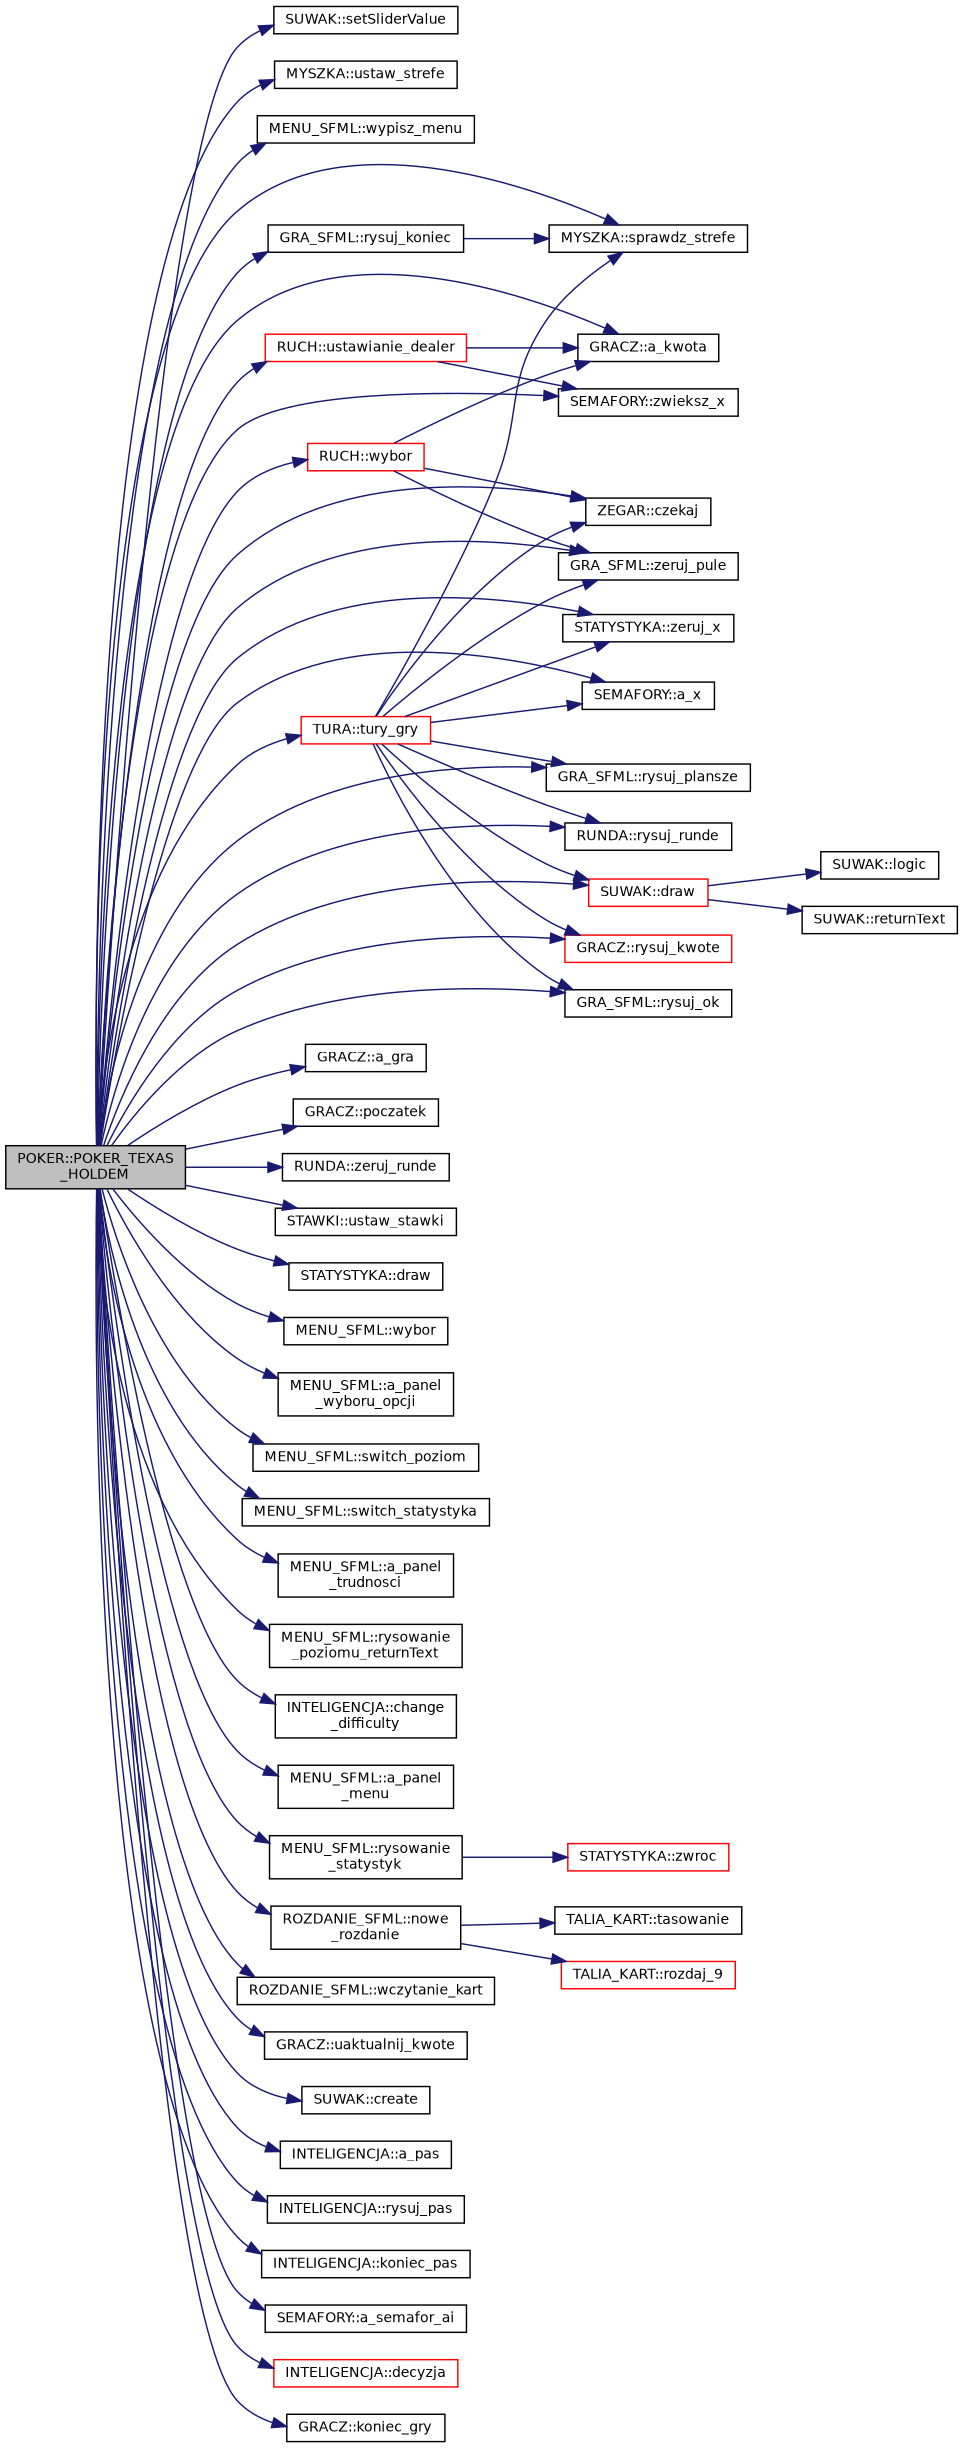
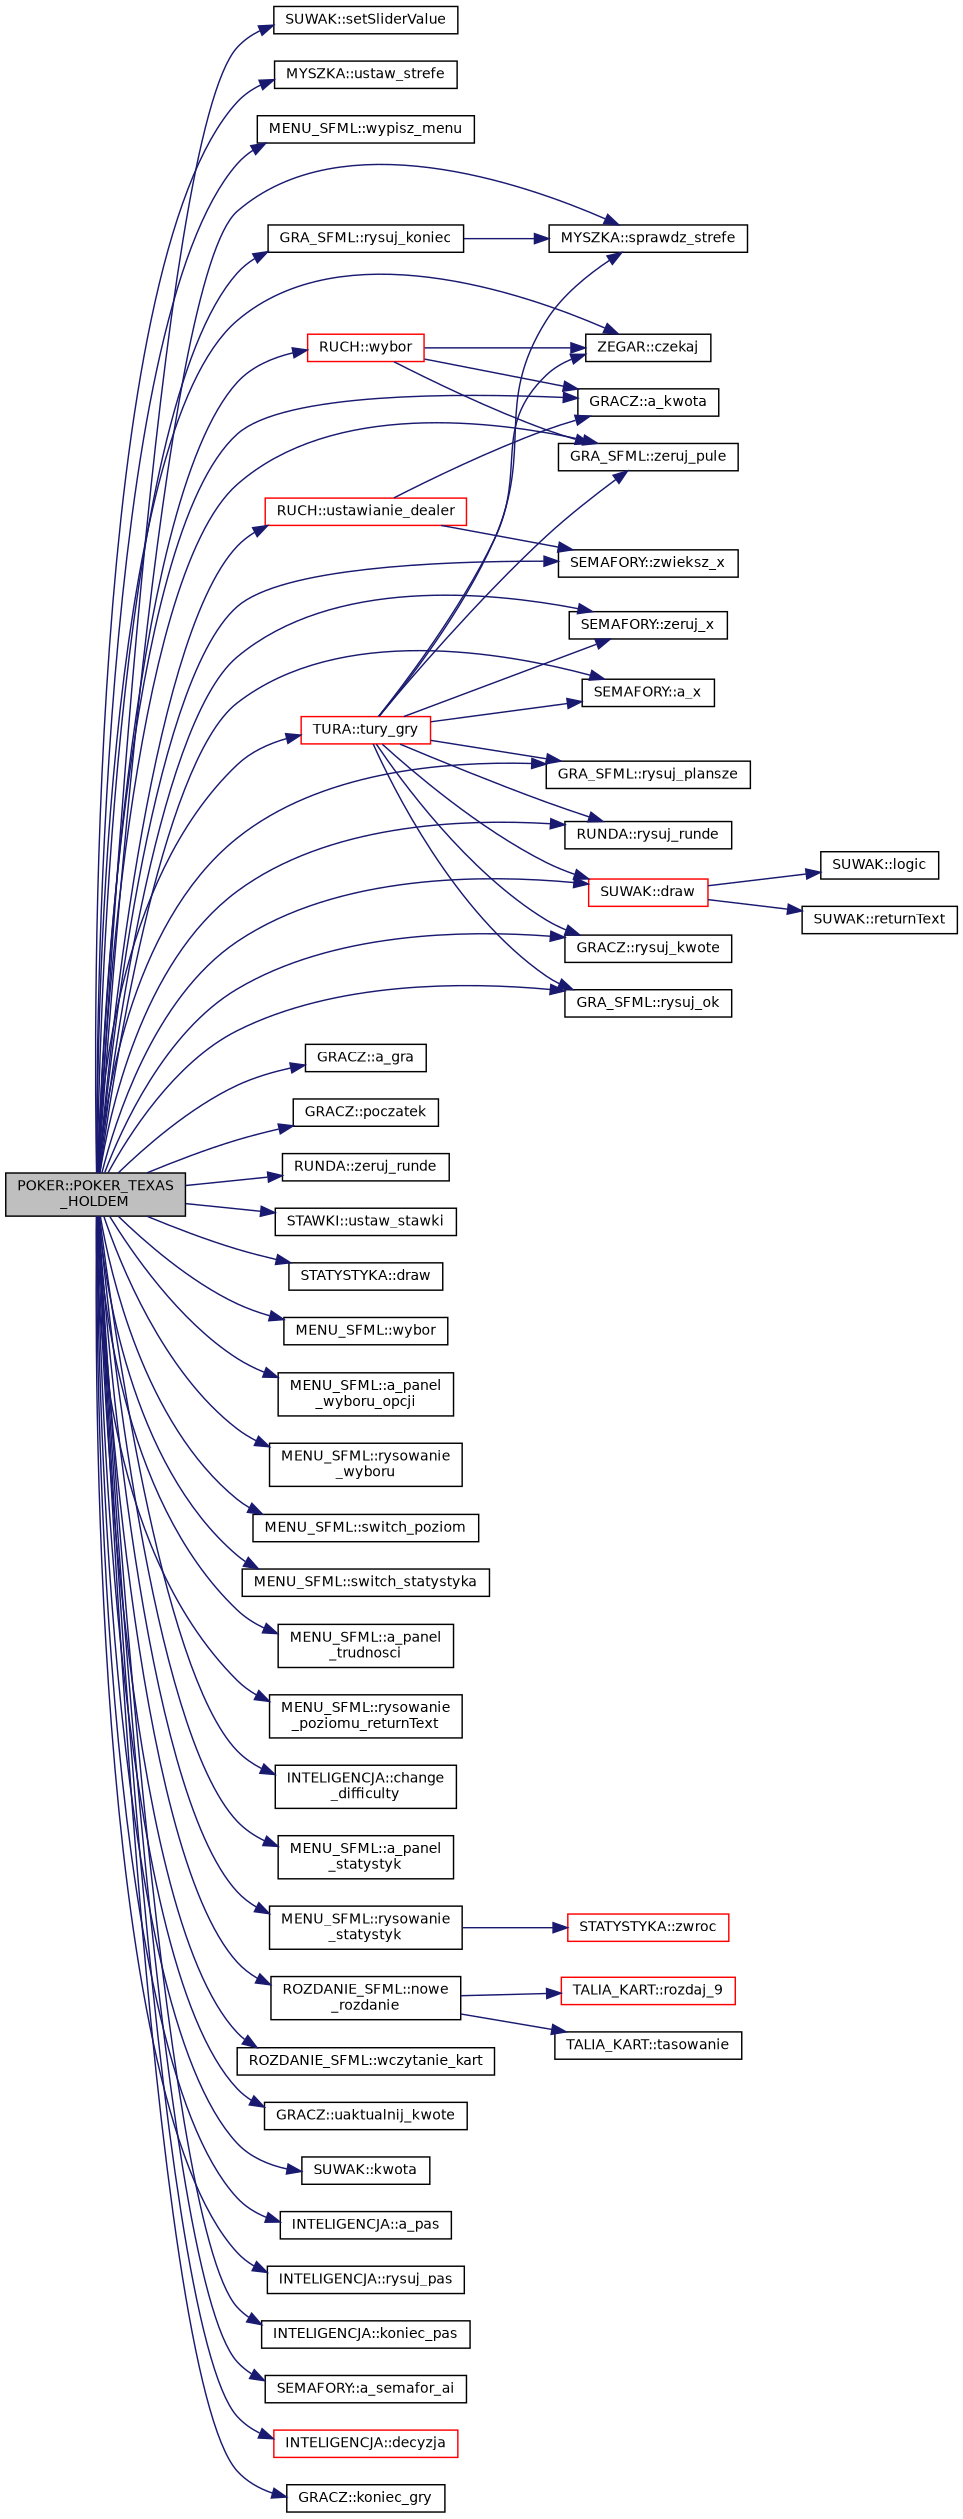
node "STATYSTYKA::zeruj_x": label "STATYSTYKA::zeruj_x" -> "SEMAFORY::zeruj_x"
node "GRACZ::rysuj_kwote": color red -> black
node "MENU_SFML::rysowanie _wyboru": added
node "MENU_SFML::a_panel _menu": label "MENU_SFML::a_panel _menu" -> "MENU_SFML::a_panel _statystyk"
node "SUWAK::create": label "SUWAK::create" -> "SUWAK::kwota"
